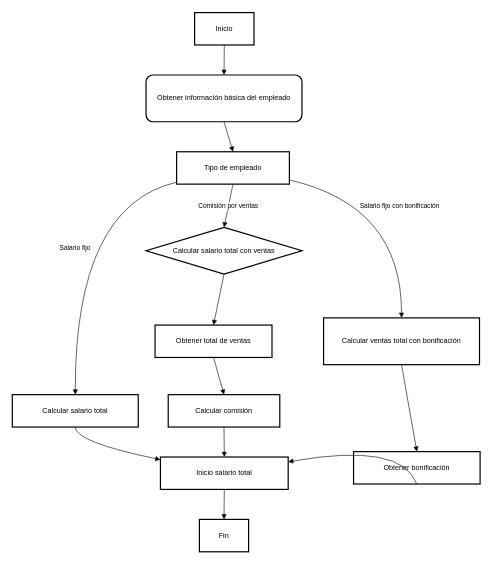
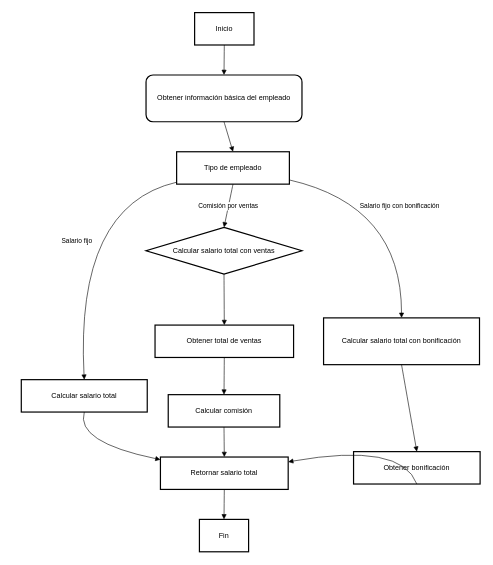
node "Obtener total de ventas": size 117x32 -> 139x32
node "Calcular ventas total con bonificación": label "Calcular ventas total con bonificación" -> "Calcular salario total con bonificación"
node "Calcular salario total": moved (75, 411) -> (84, 396)
node "Inicio salario total": label "Inicio salario total" -> "Retornar salario total"
